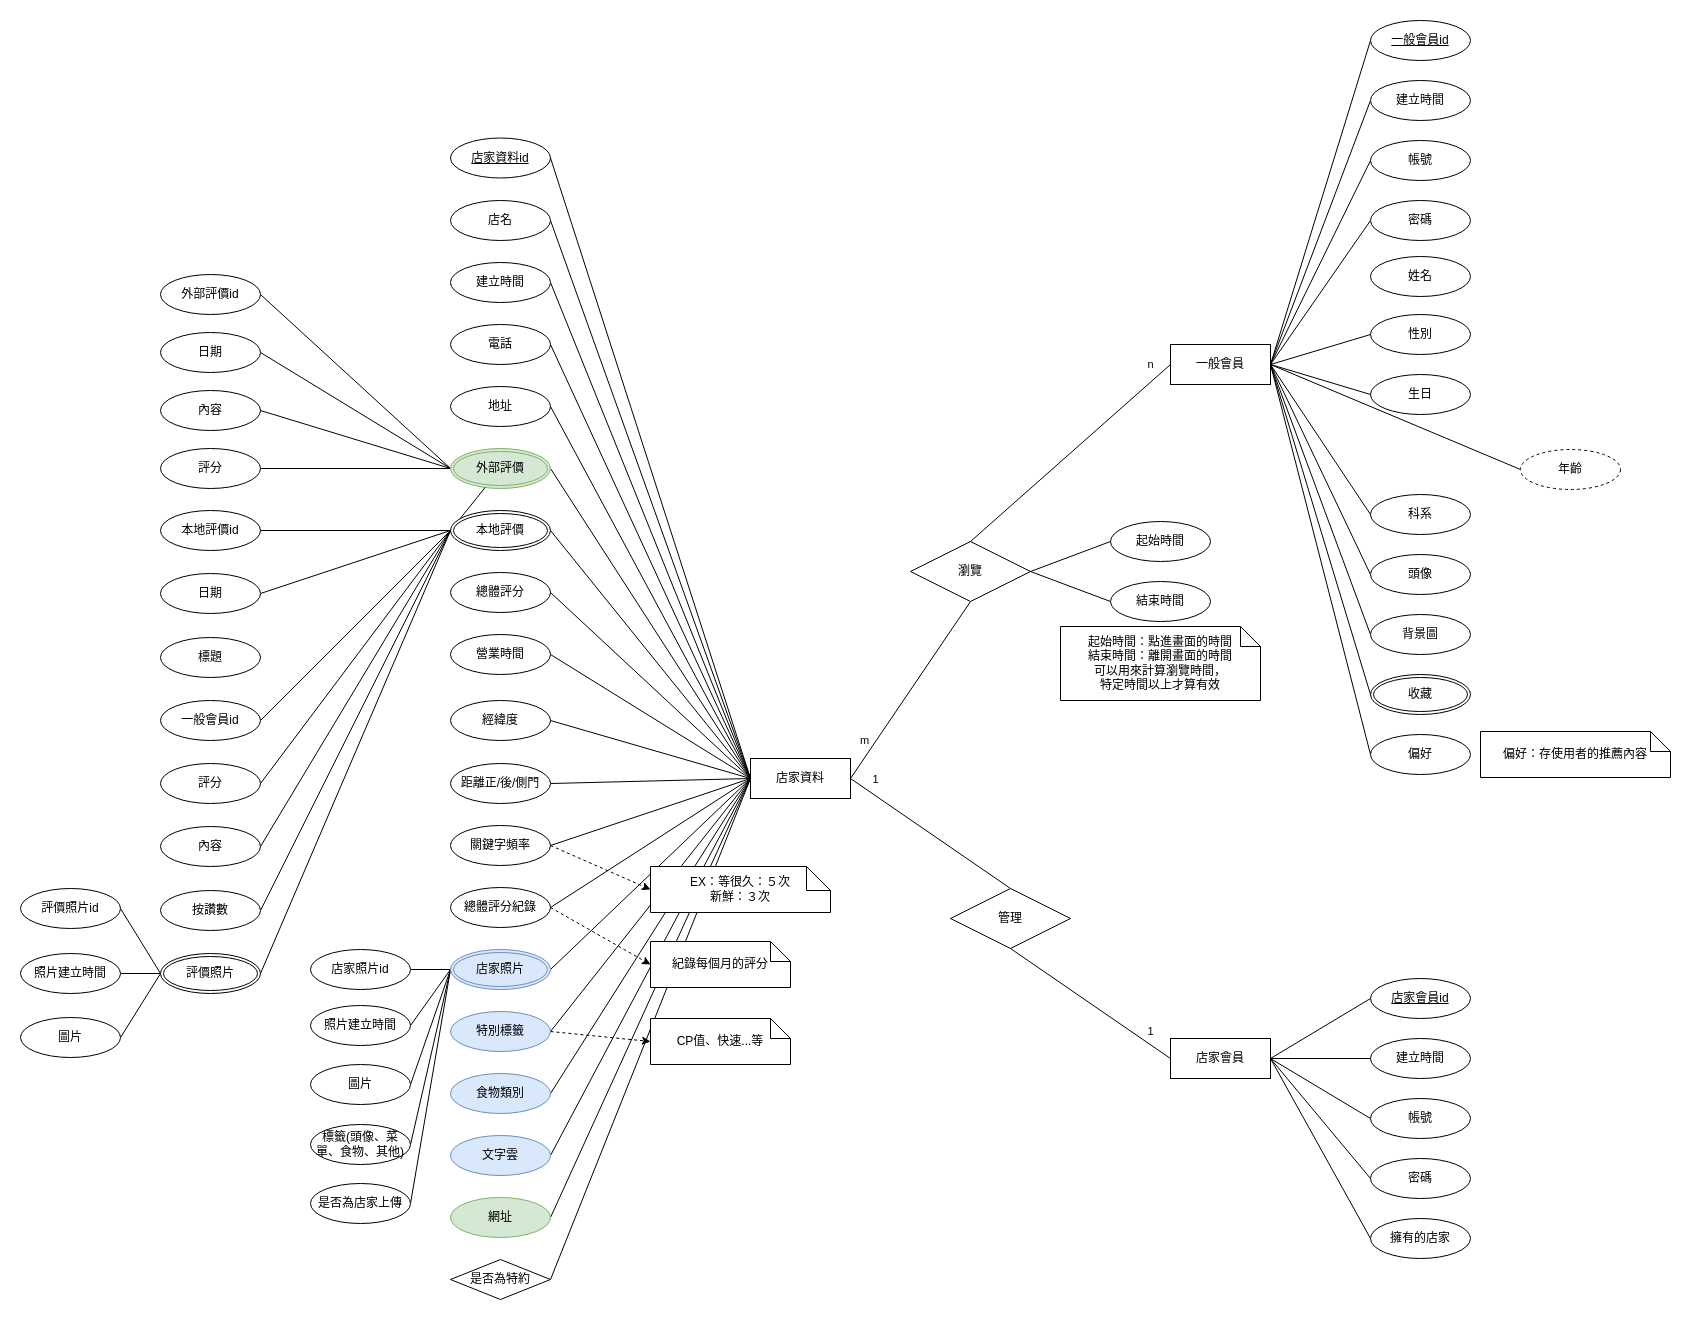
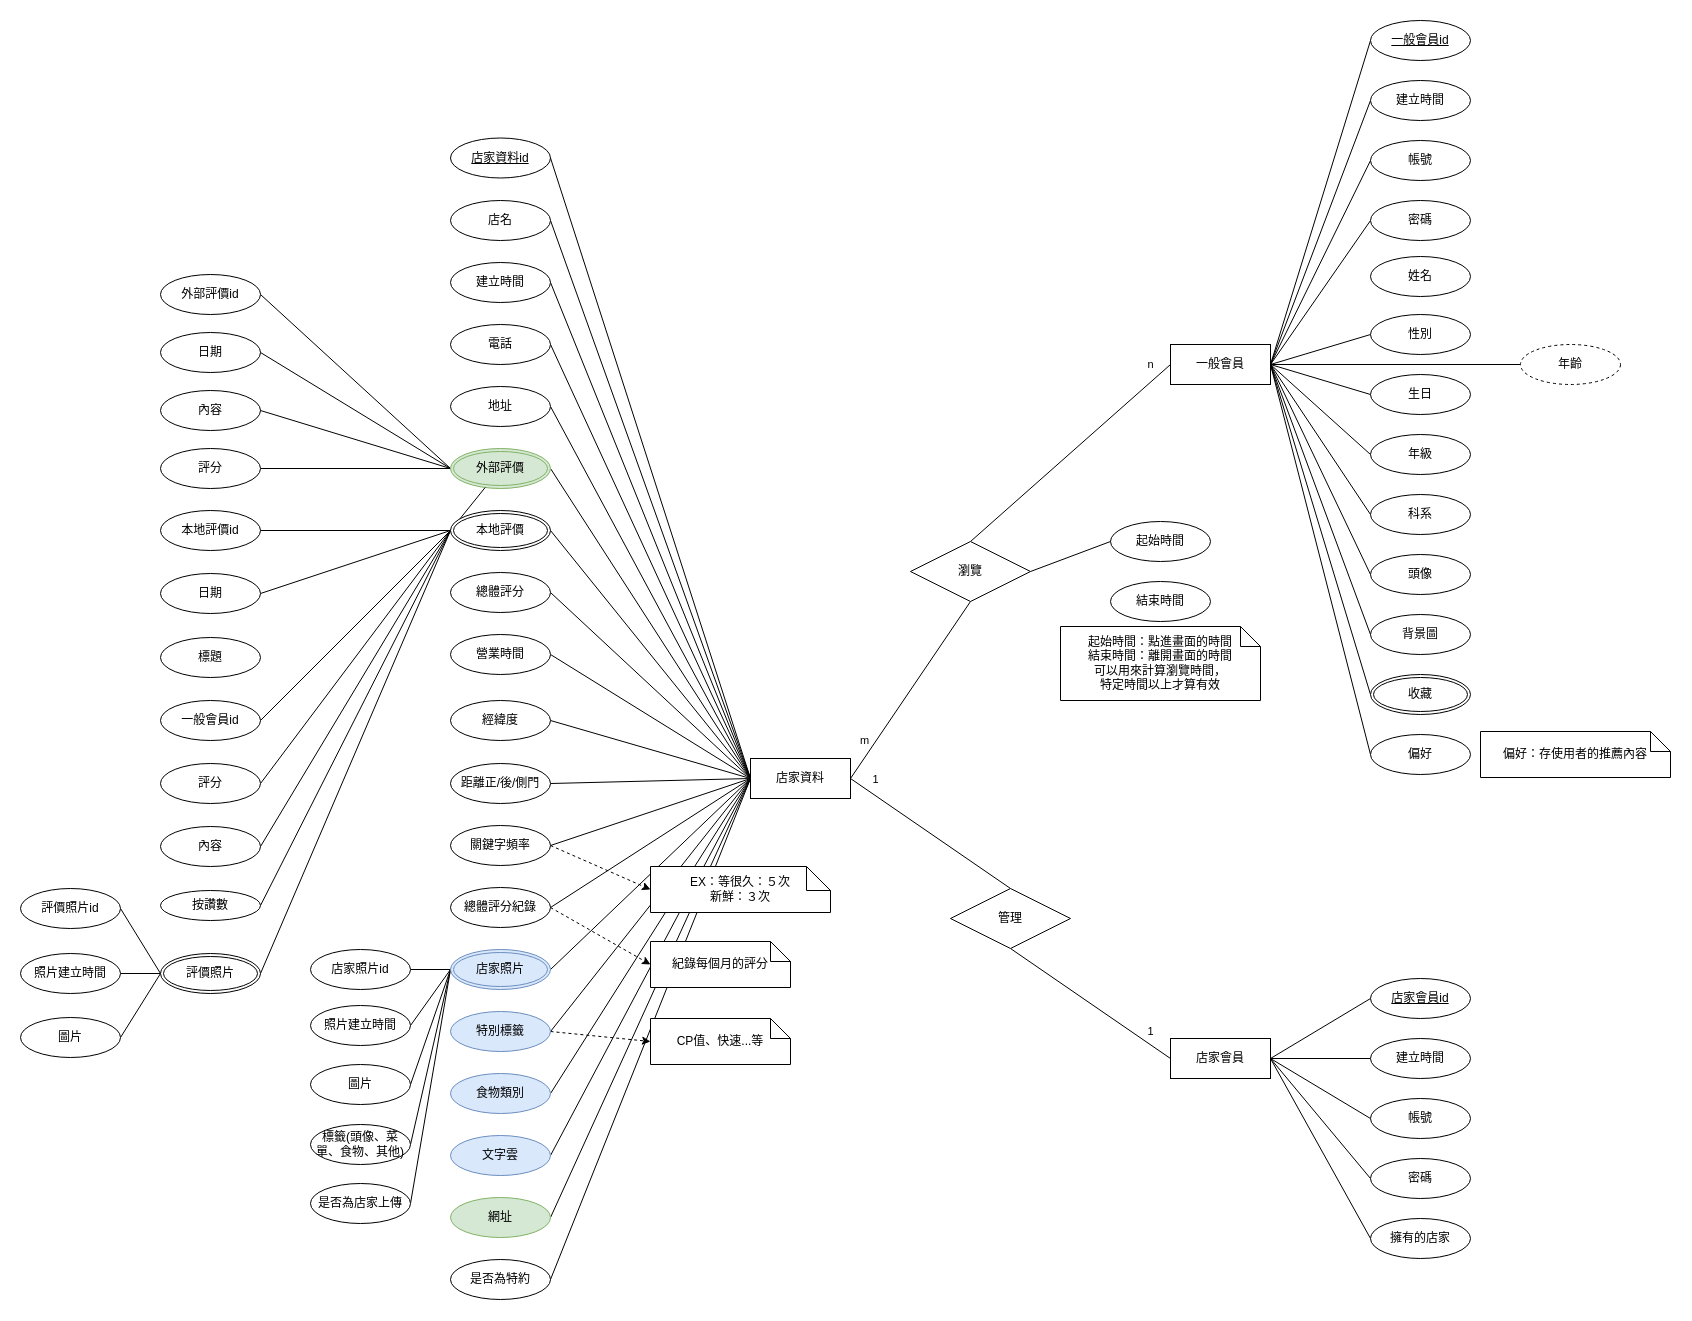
edge "一般會員" -- "年級": added
node "年級": added
node "年齡": moved (1571, 470) -> (1571, 365)
edge "瀏覽" -- "結束時間": removed
node "按讚數": size 100x40 -> 100x30
node "是否為特約": shape diamond -> ellipse
